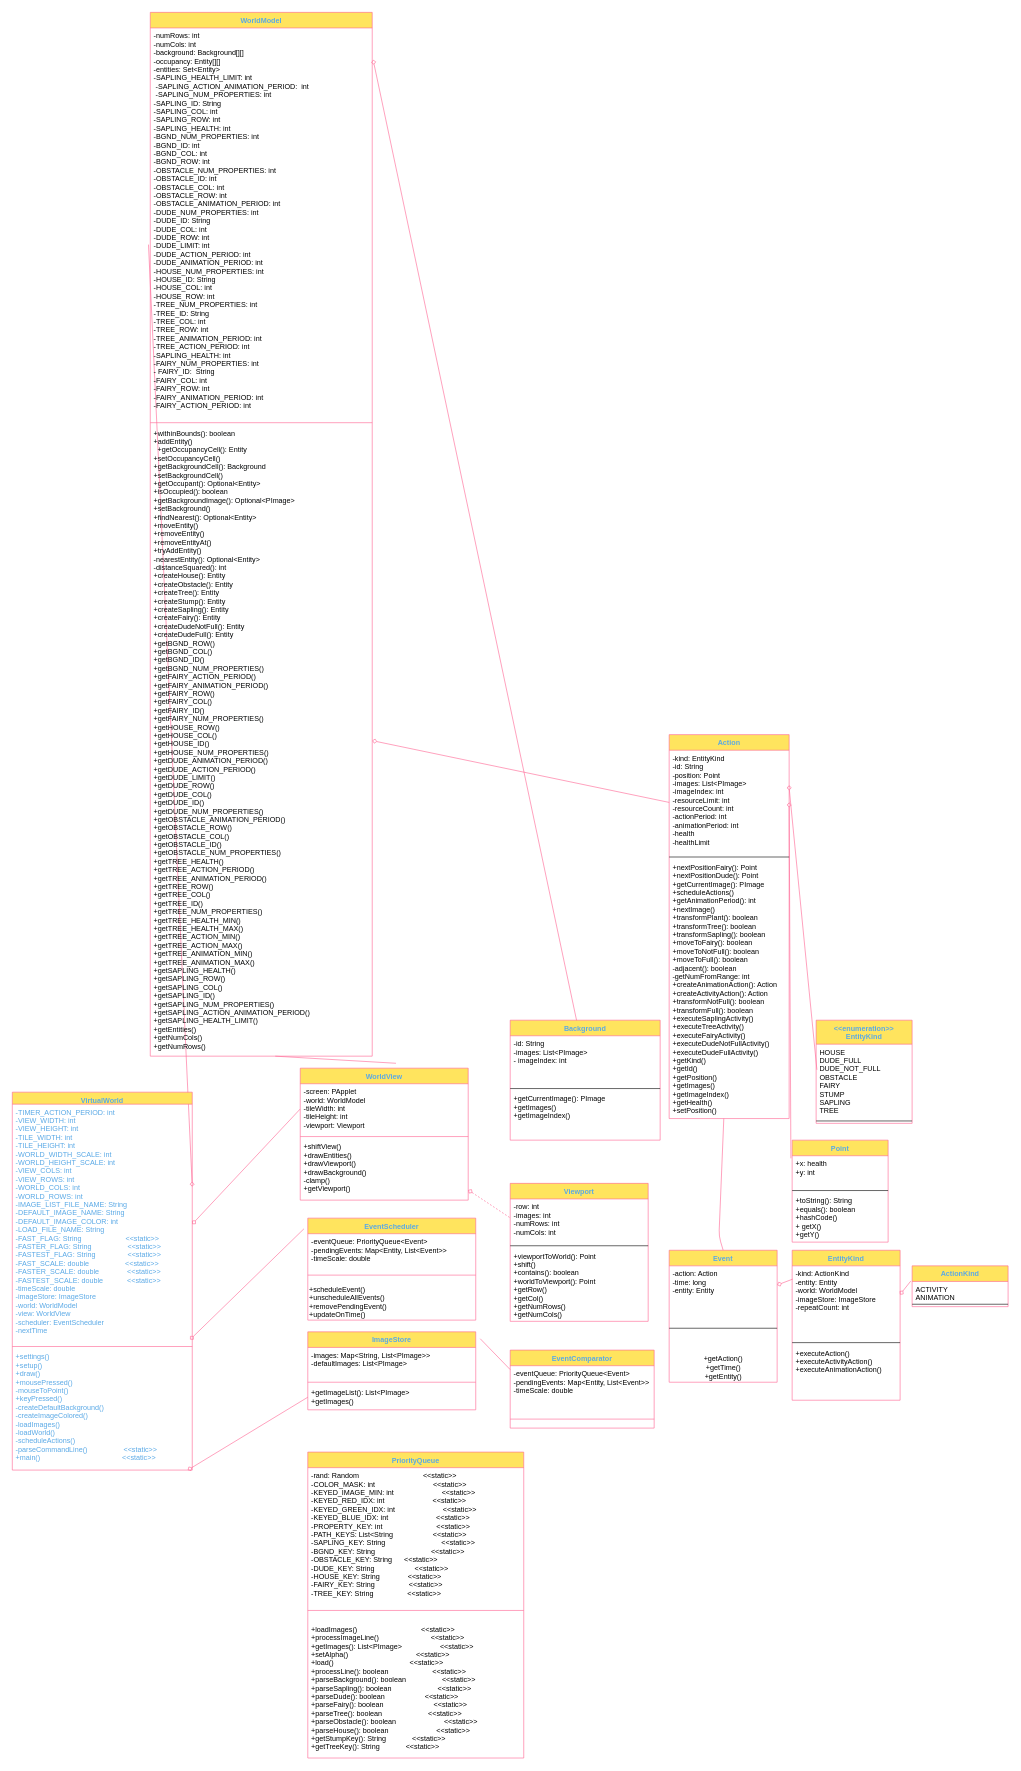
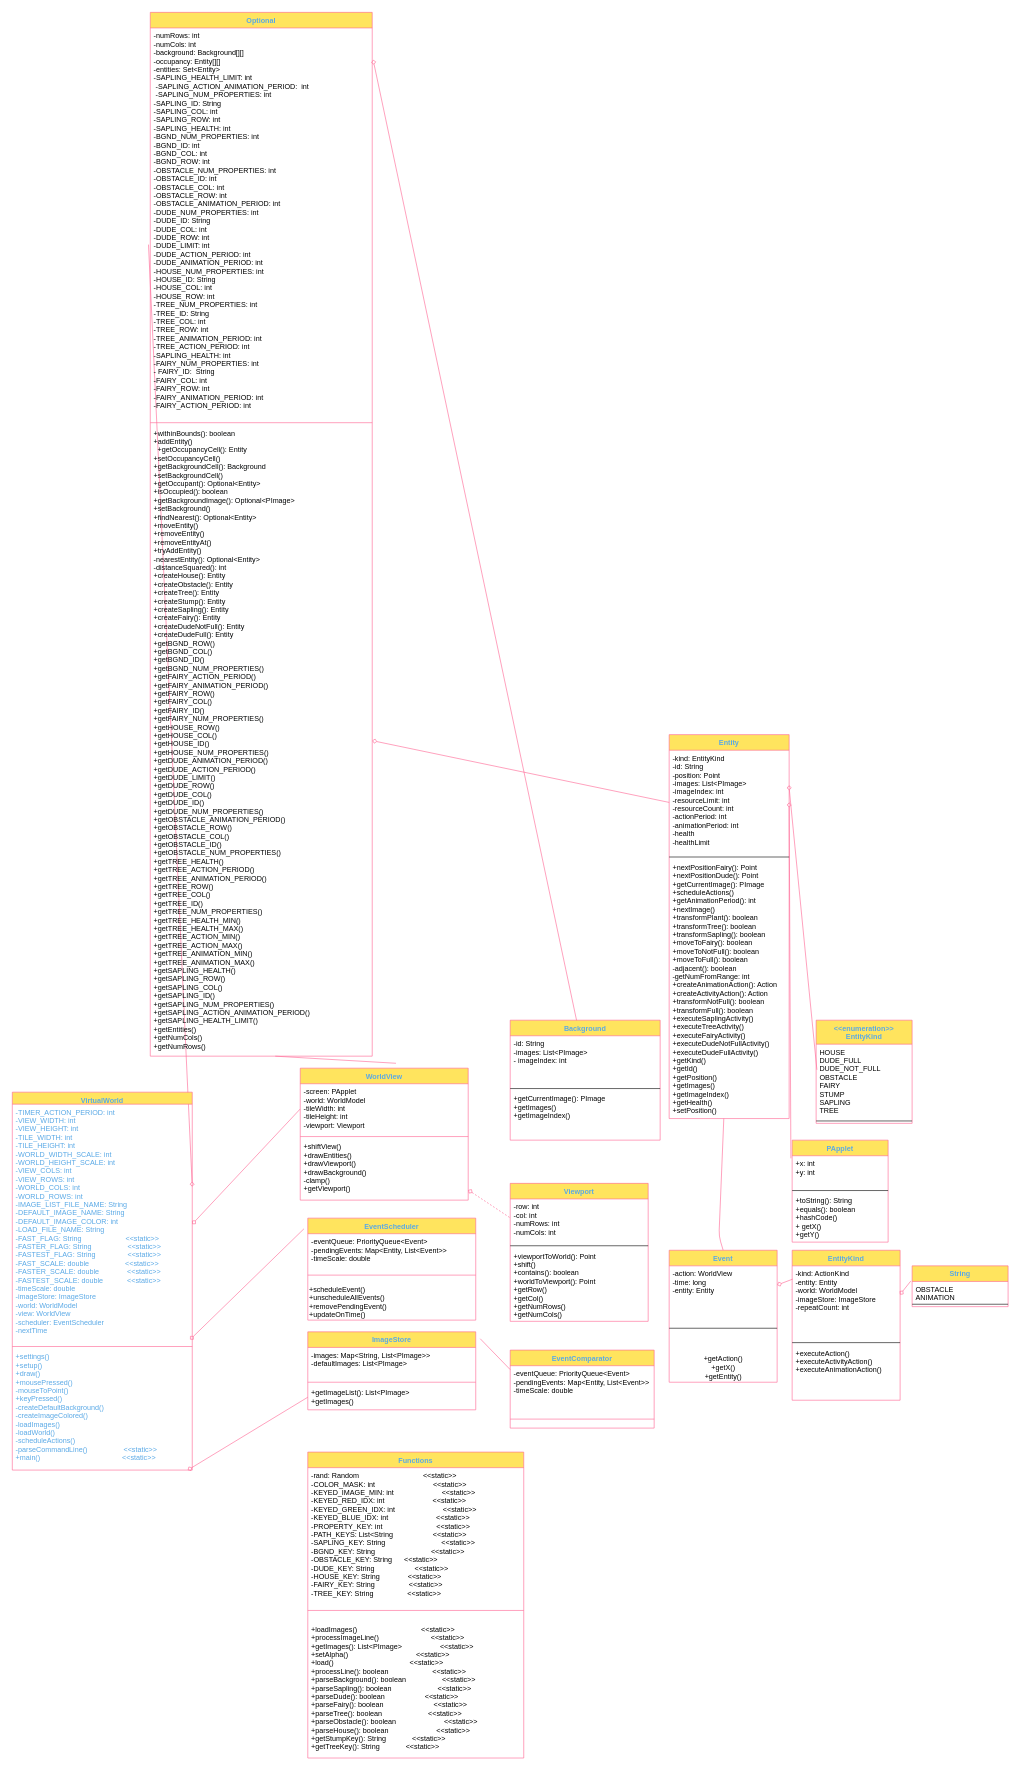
node "WorldModel": label "WorldModel" -> "Optional"
node "Action": label "Action" -> "Entity"
node "Point": label "Point" -> "PApplet"
node "+x: health +y: int": label "+x: health +y: int" -> "+x: int +y: int"
node "-row: int -images: int -numRows: int -numCols: int": label "-row: int -images: int -numRows: int -numCols: int" -> "-row: int -col: int -numRows: int -numCols: int"
node "-action: Action -time: long -entity: Entity": label "-action: Action -time: long -entity: Entity" -> "-action: WorldView -time: long -entity: Entity"
node "ActionKind": label "ActionKind" -> "String"
node "ACTIVITY ANIMATION": label "ACTIVITY ANIMATION" -> "OBSTACLE ANIMATION"
node "+getAction() +getTime() +getEntity()": label "+getAction() +getTime() +getEntity()" -> "+getAction() +getX() +getEntity()"
node "PriorityQueue": label "PriorityQueue" -> "Functions"
